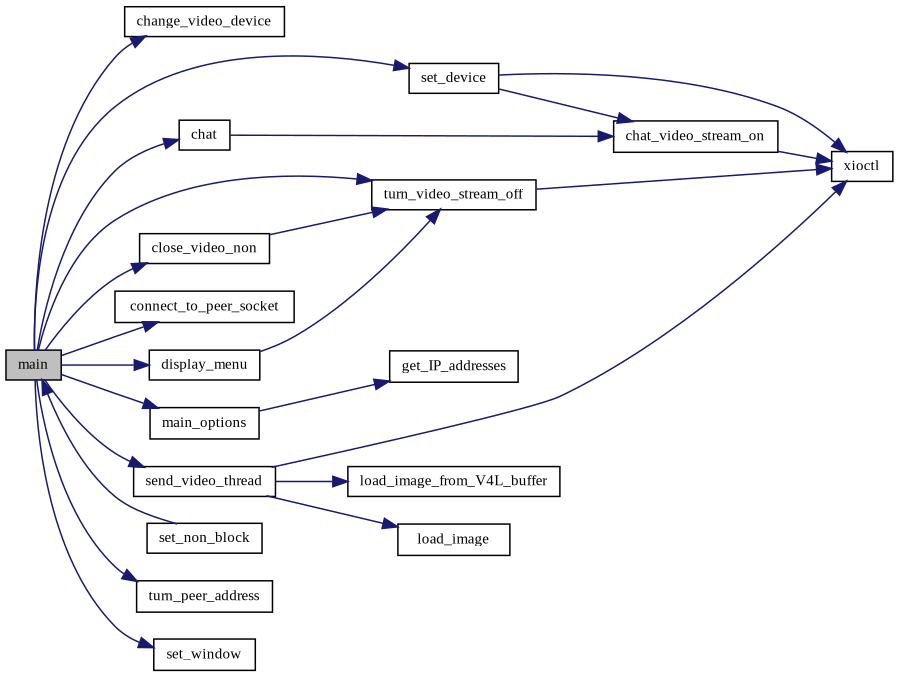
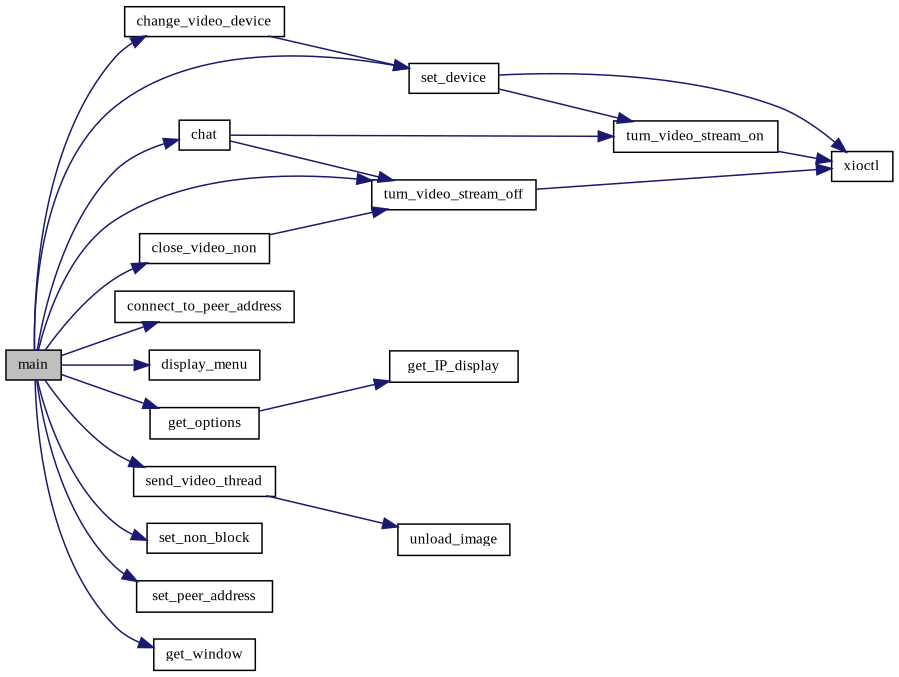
edge "change_video_device" -> "set_device": added
node "chat_video_stream_on": label "chat_video_stream_on" -> "turn_video_stream_on"
edge "display_menu" -> "turn_video_stream_off": now "chat" -> "turn_video_stream_off"
node "connect_to_peer_socket": label "connect_to_peer_socket" -> "connect_to_peer_address"
node "get_IP_addresses": label "get_IP_addresses" -> "get_IP_display"
edge "send_video_thread" -> "xioctl": removed
node "main_options": label "main_options" -> "get_options"
edge "set_non_block" -> "main": reversed
node "load_image_from_V4L_buffer": removed
node "load_image": label "load_image" -> "unload_image"
node "turn_peer_address": label "turn_peer_address" -> "set_peer_address"
node "set_window": label "set_window" -> "get_window"
